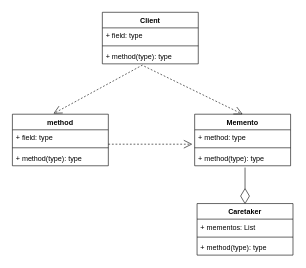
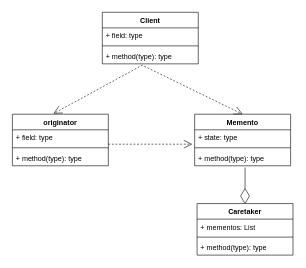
node "method": label "method" -> "originator"
node "+ method: type": label "+ method: type" -> "+ state: type"
